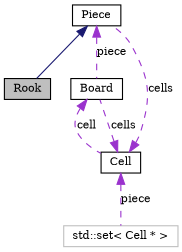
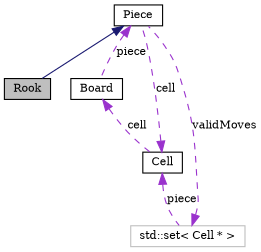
edge "Piece" -> "Cell": label "cells" -> "cell"
edge "Piece" -> "std::set< Cell * >": added, label "validMoves"
edge "Board" -> "Cell": removed, label "cells"
